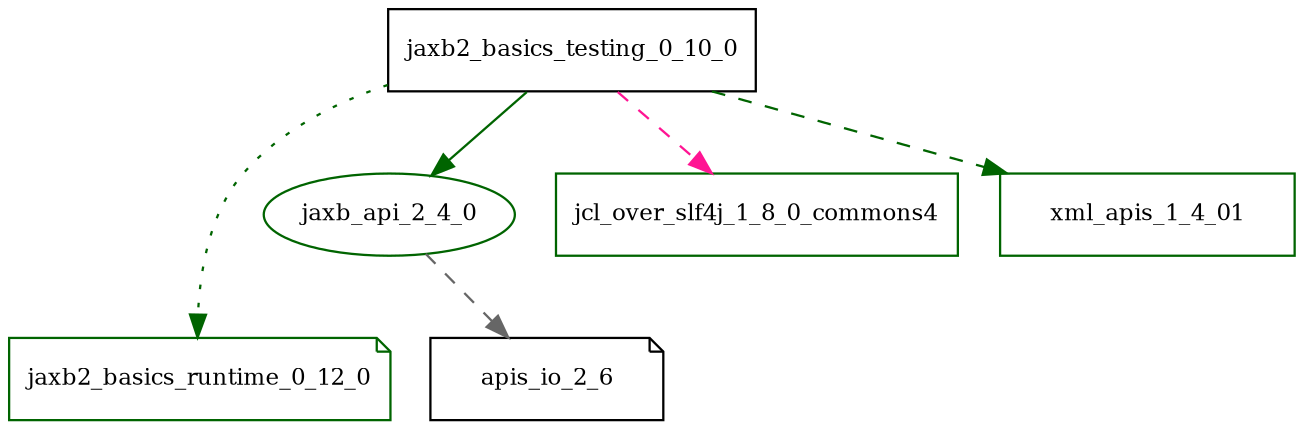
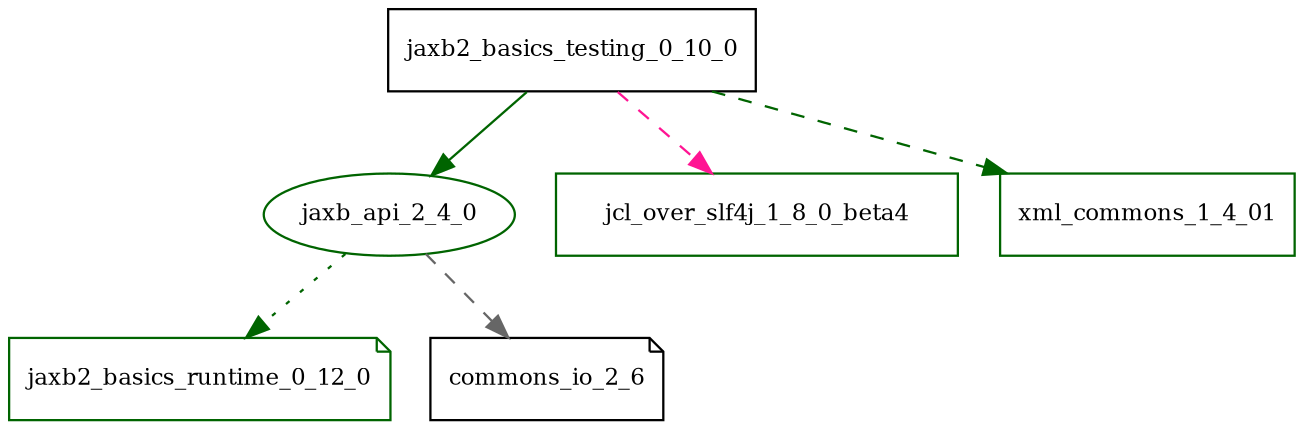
edge "jaxb2_basics_testing_0_10_0" -> "jaxb2_basics_runtime_0_12_0": now "jaxb_api_2_4_0" -> "jaxb2_basics_runtime_0_12_0"
node "jcl_over_slf4j_1_8_0_commons4": label "jcl_over_slf4j_1_8_0_commons4" -> "jcl_over_slf4j_1_8_0_beta4"
node "xml_apis_1_4_01": label "xml_apis_1_4_01" -> "xml_commons_1_4_01"
node "apis_io_2_6": label "apis_io_2_6" -> "commons_io_2_6"
